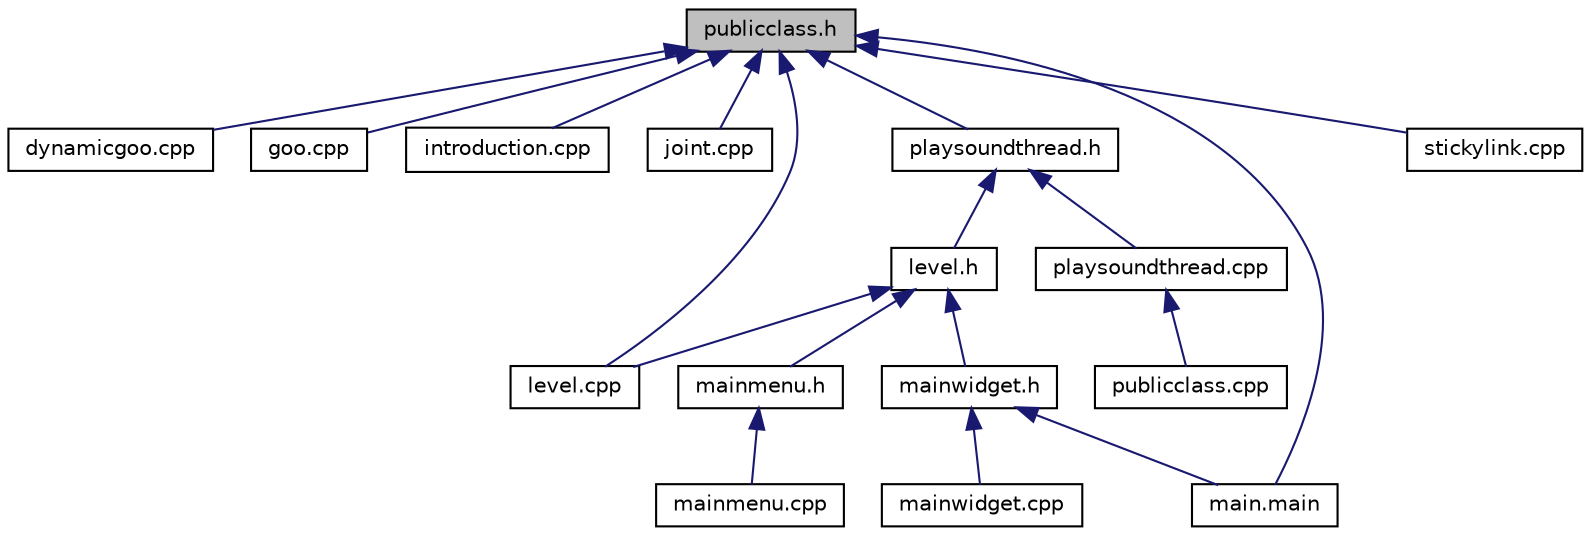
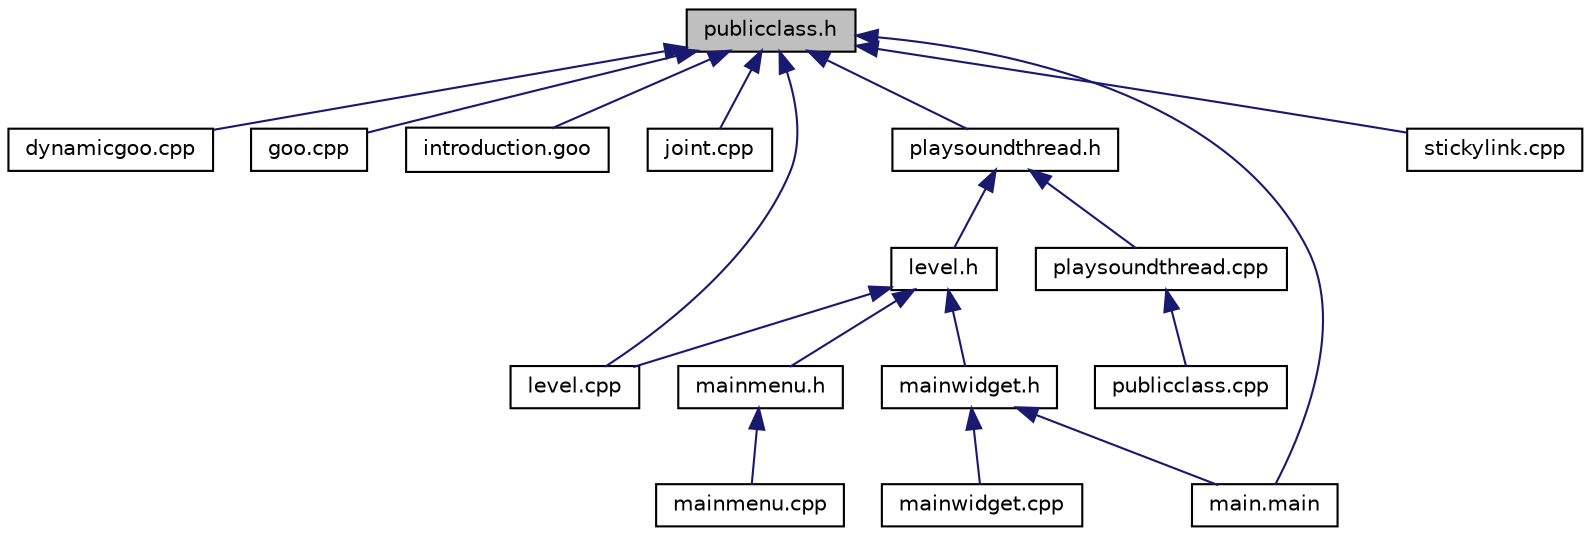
node "introduction.cpp": label "introduction.cpp" -> "introduction.goo"
